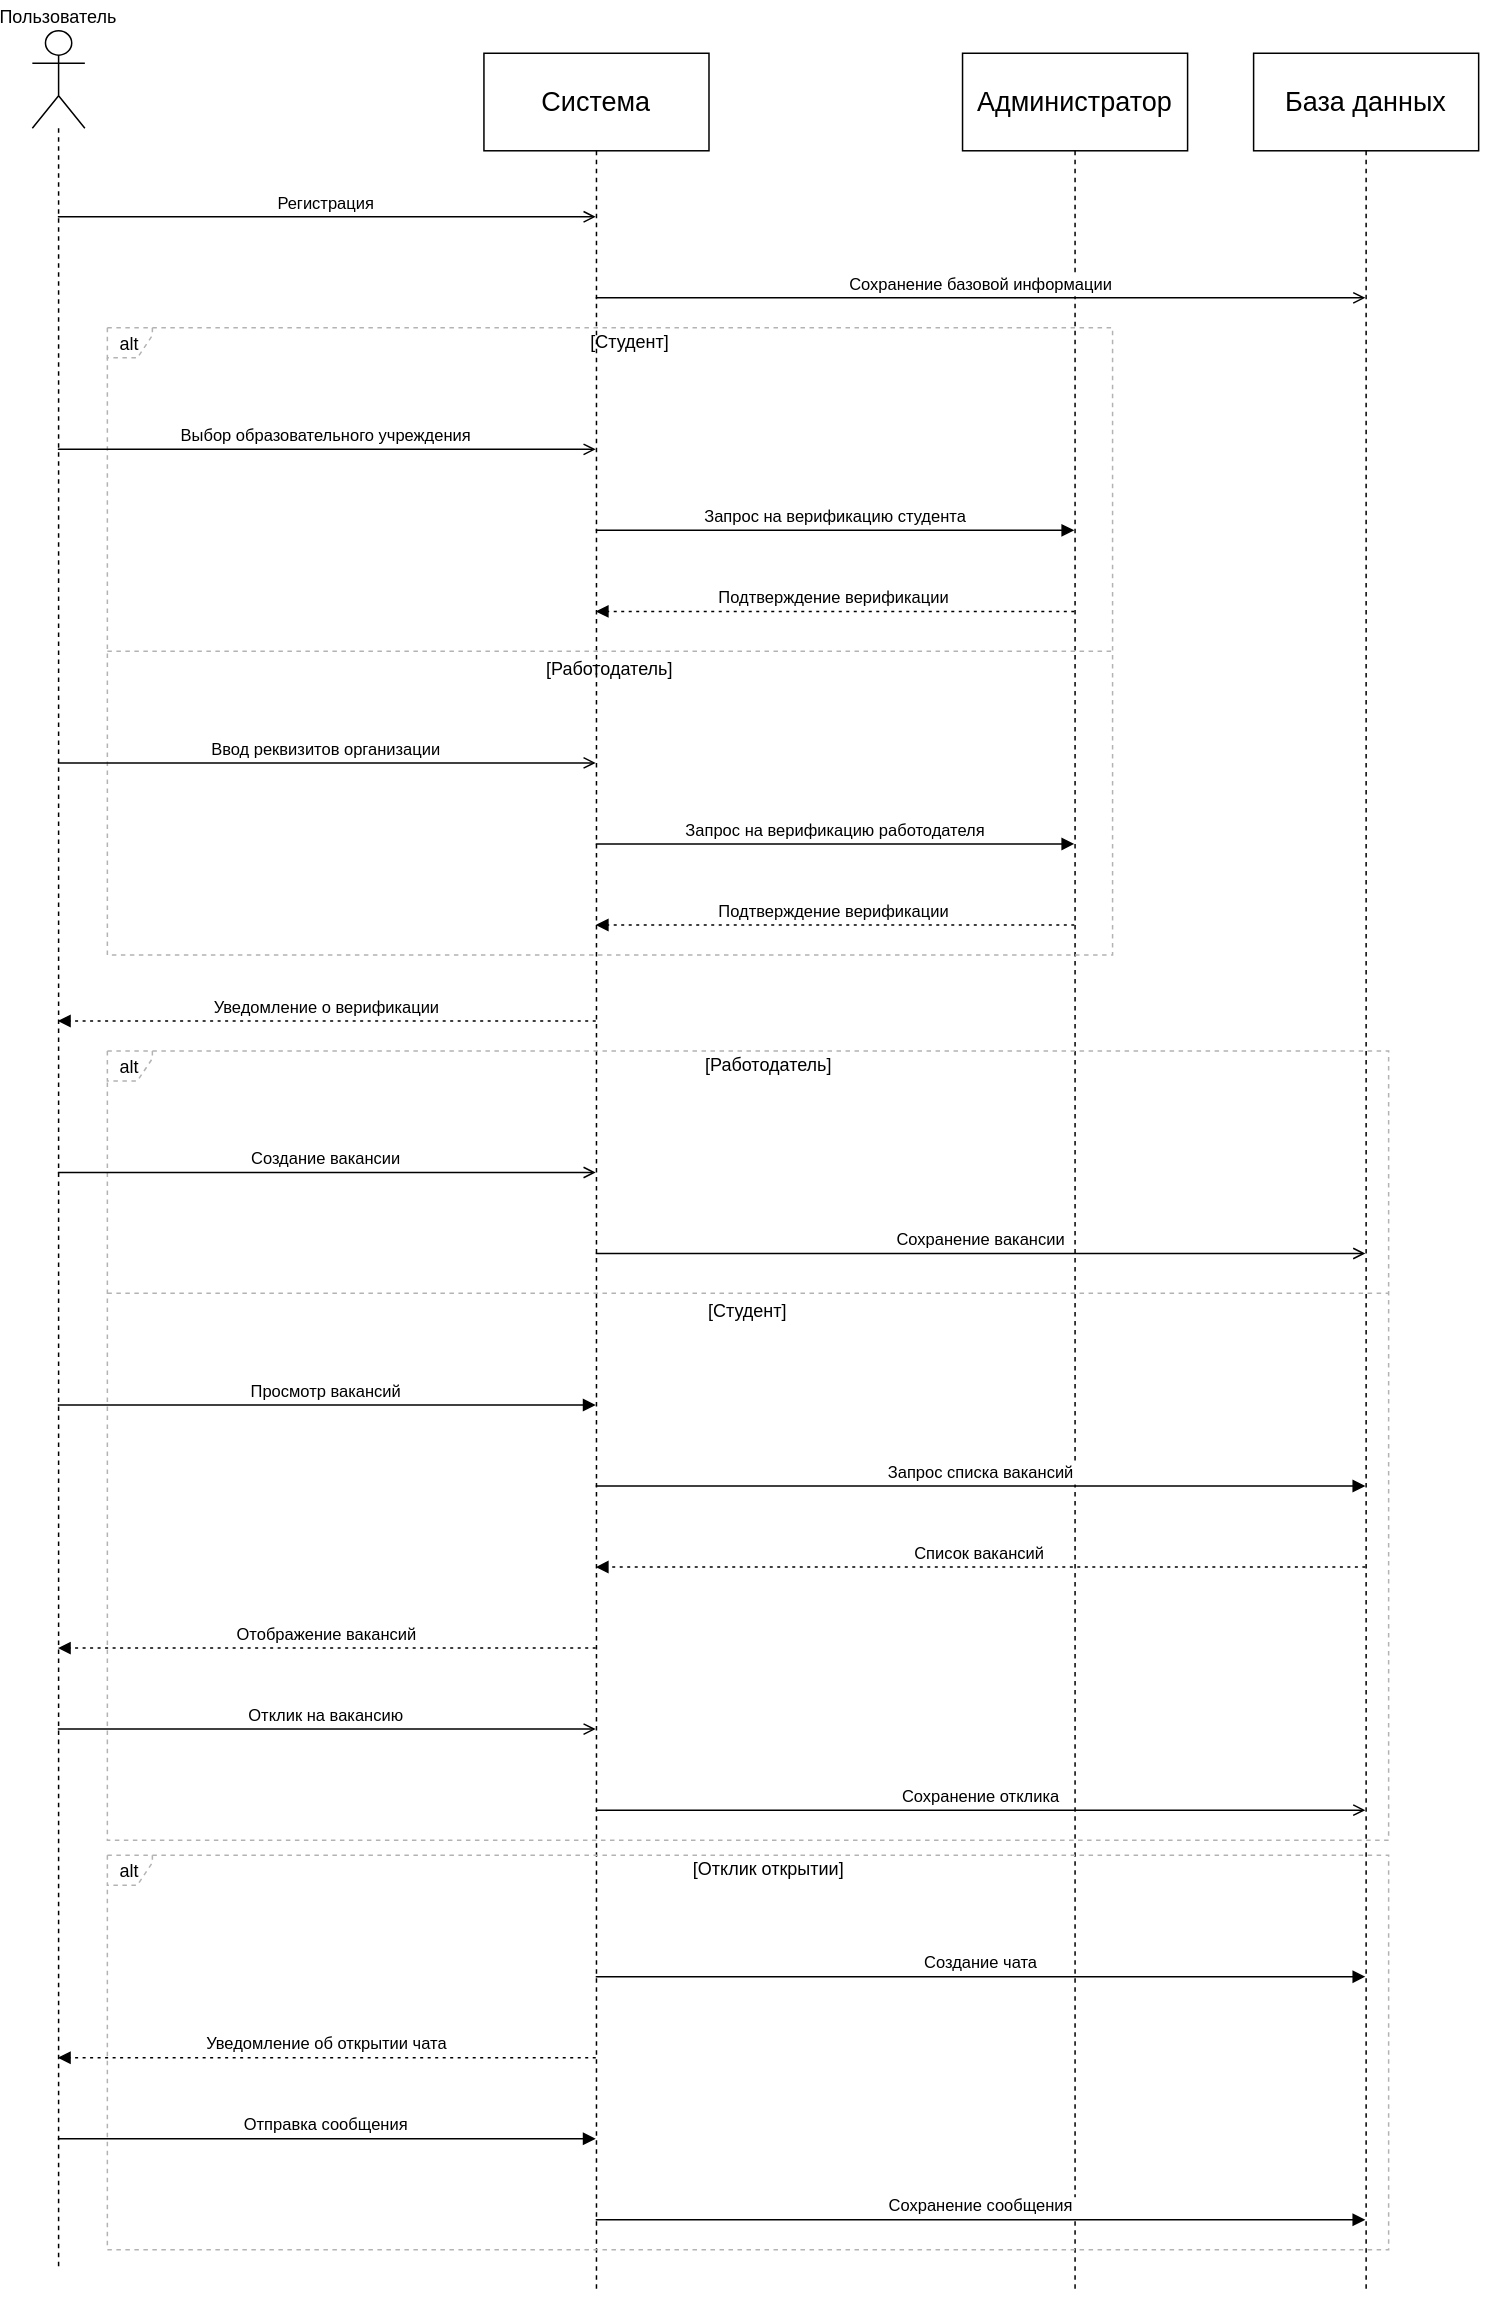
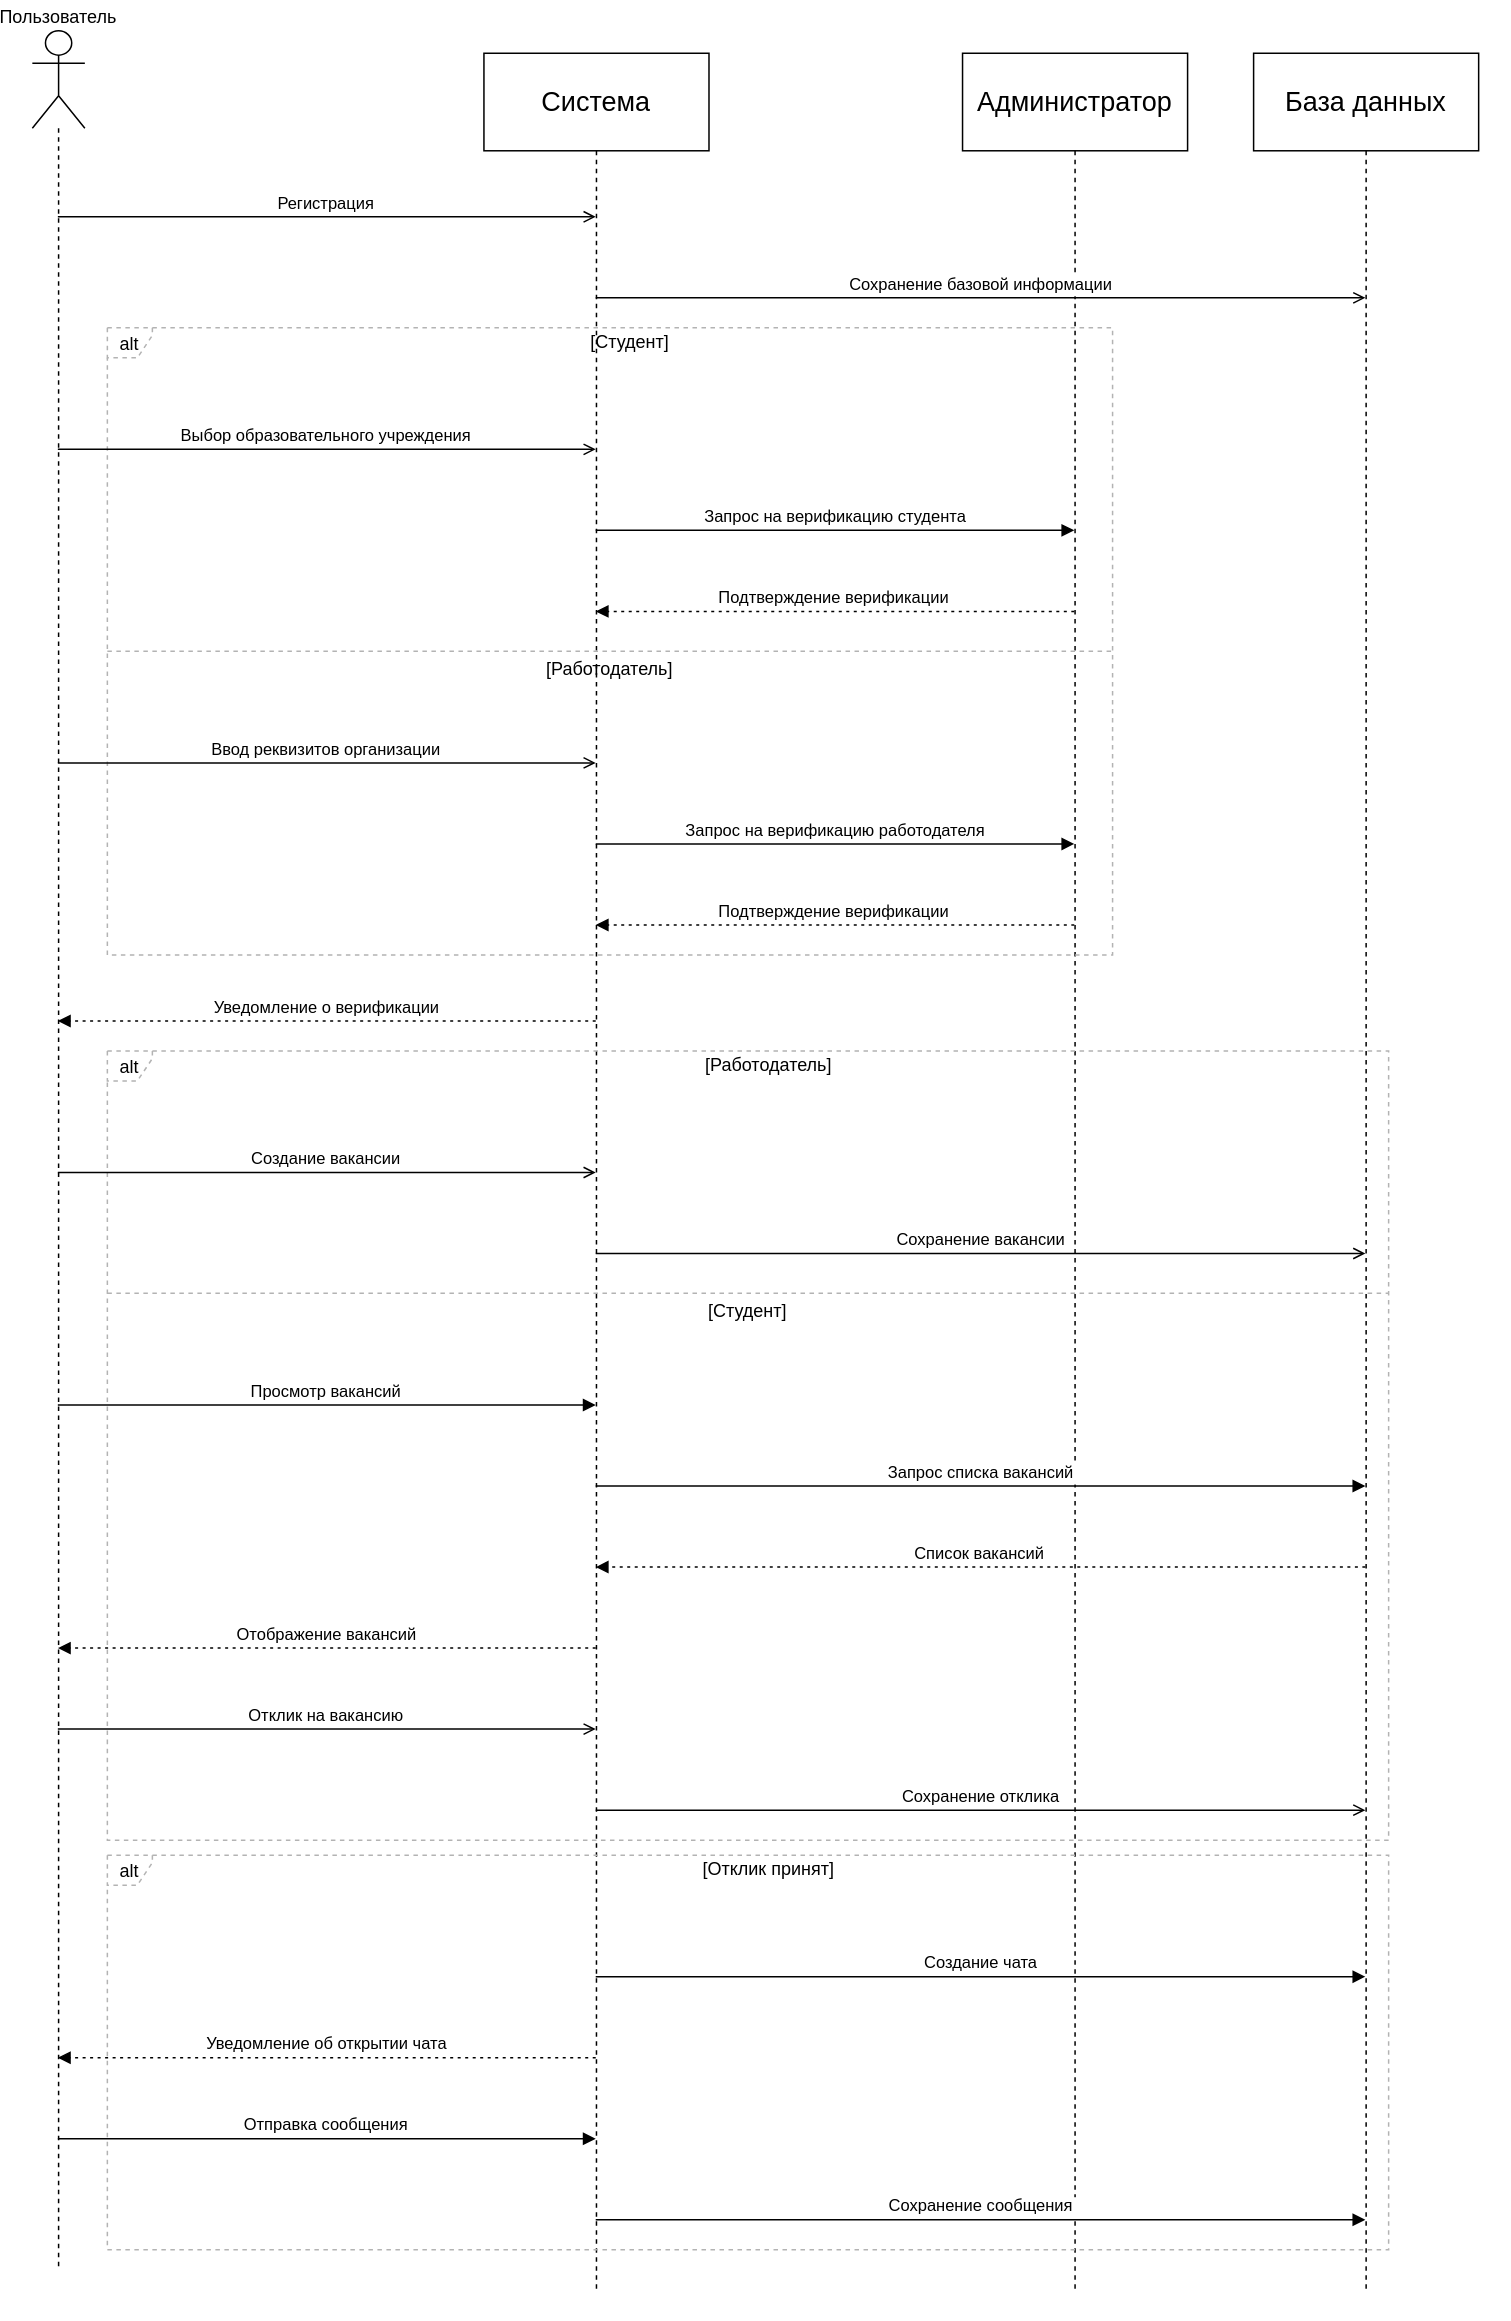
node "[Отклик открытии]": label "[Отклик открытии]" -> "[Отклик принят]"
